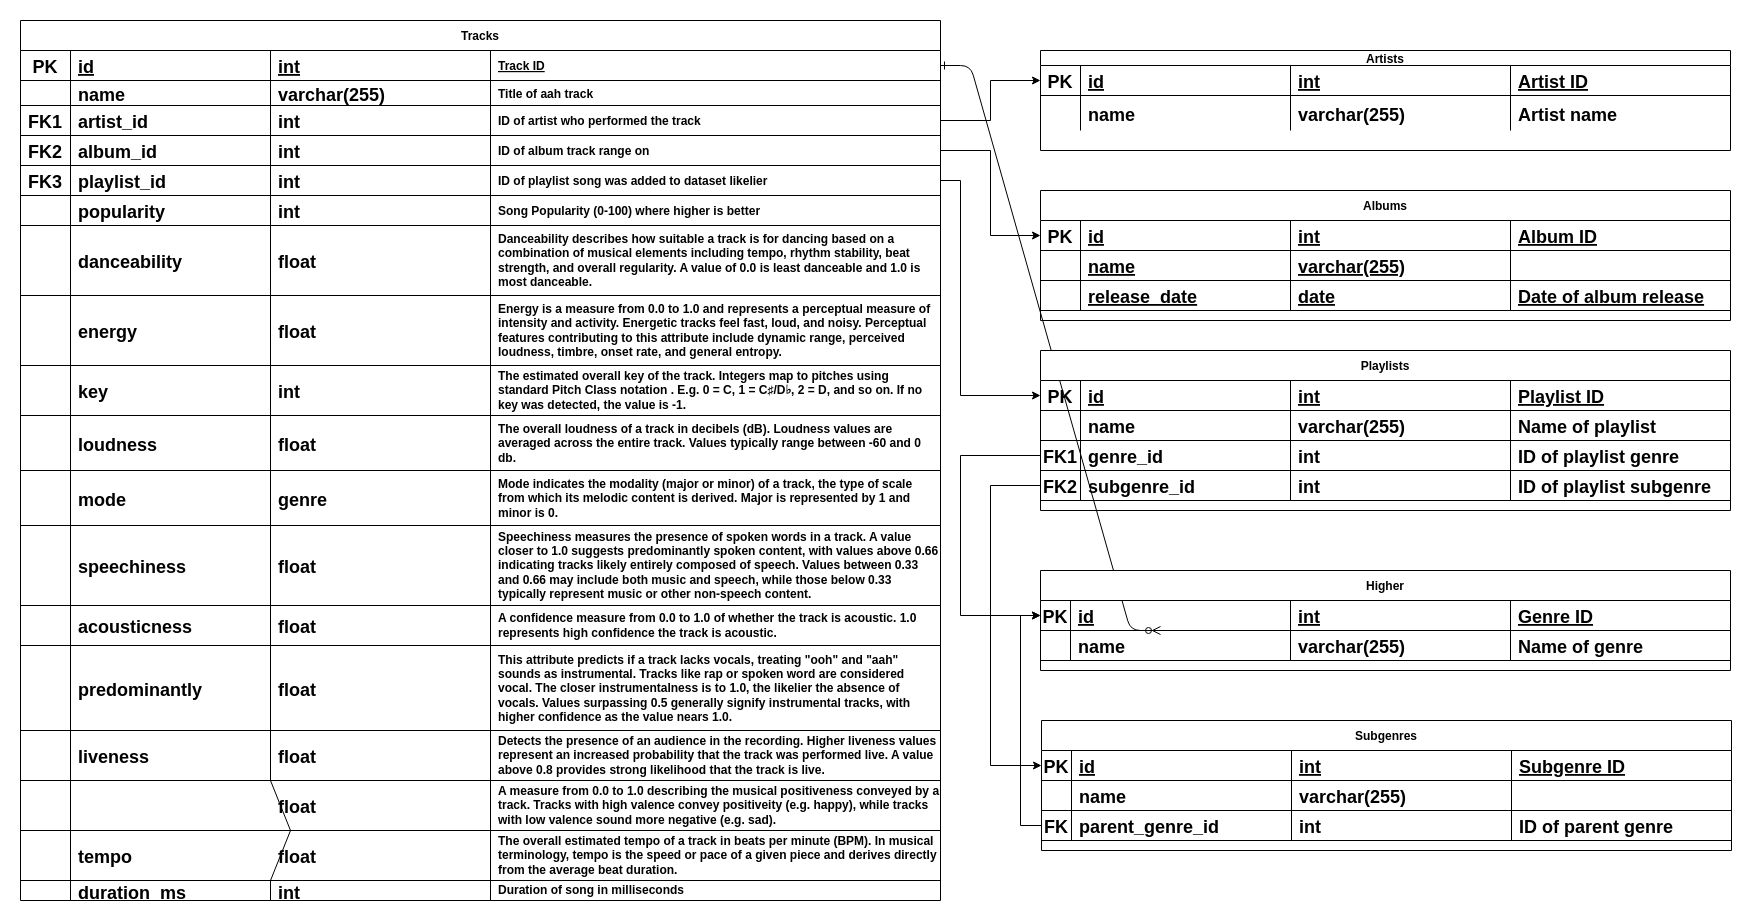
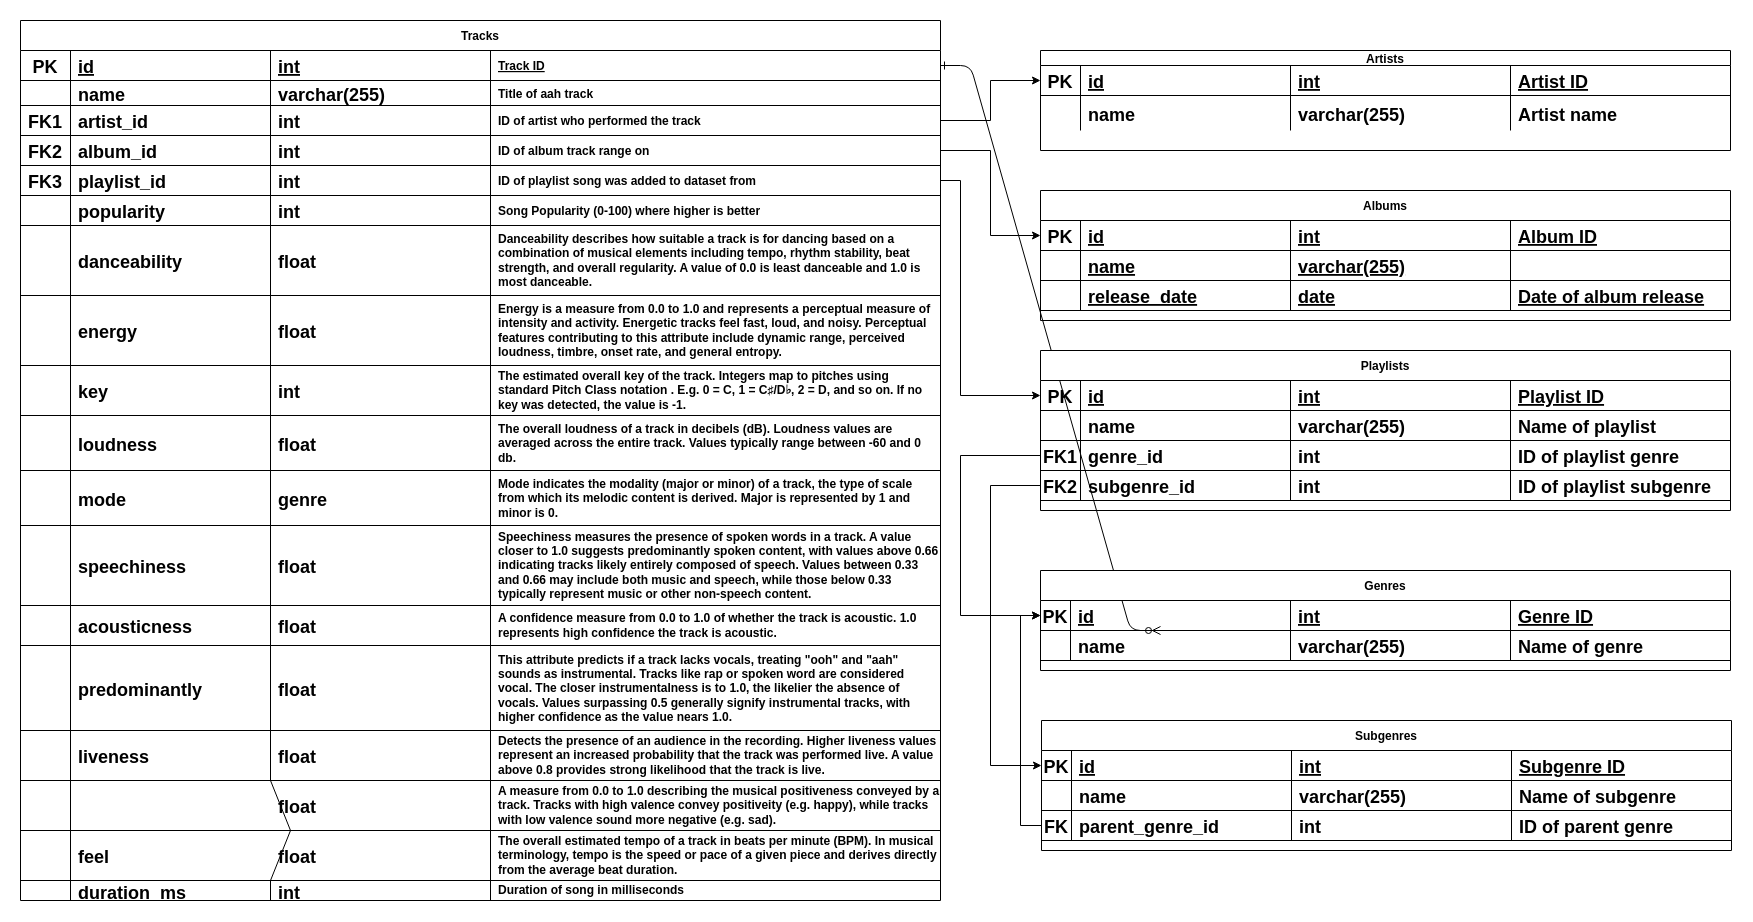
node "ID of playlist song was added to dataset likelier": label "ID of playlist song was added to dataset likelier" -> "ID of playlist song was added to dataset from"
node "Higher": label "Higher" -> "Genres"
node "Name of subgenre": added
node "tempo": label "tempo" -> "feel"
